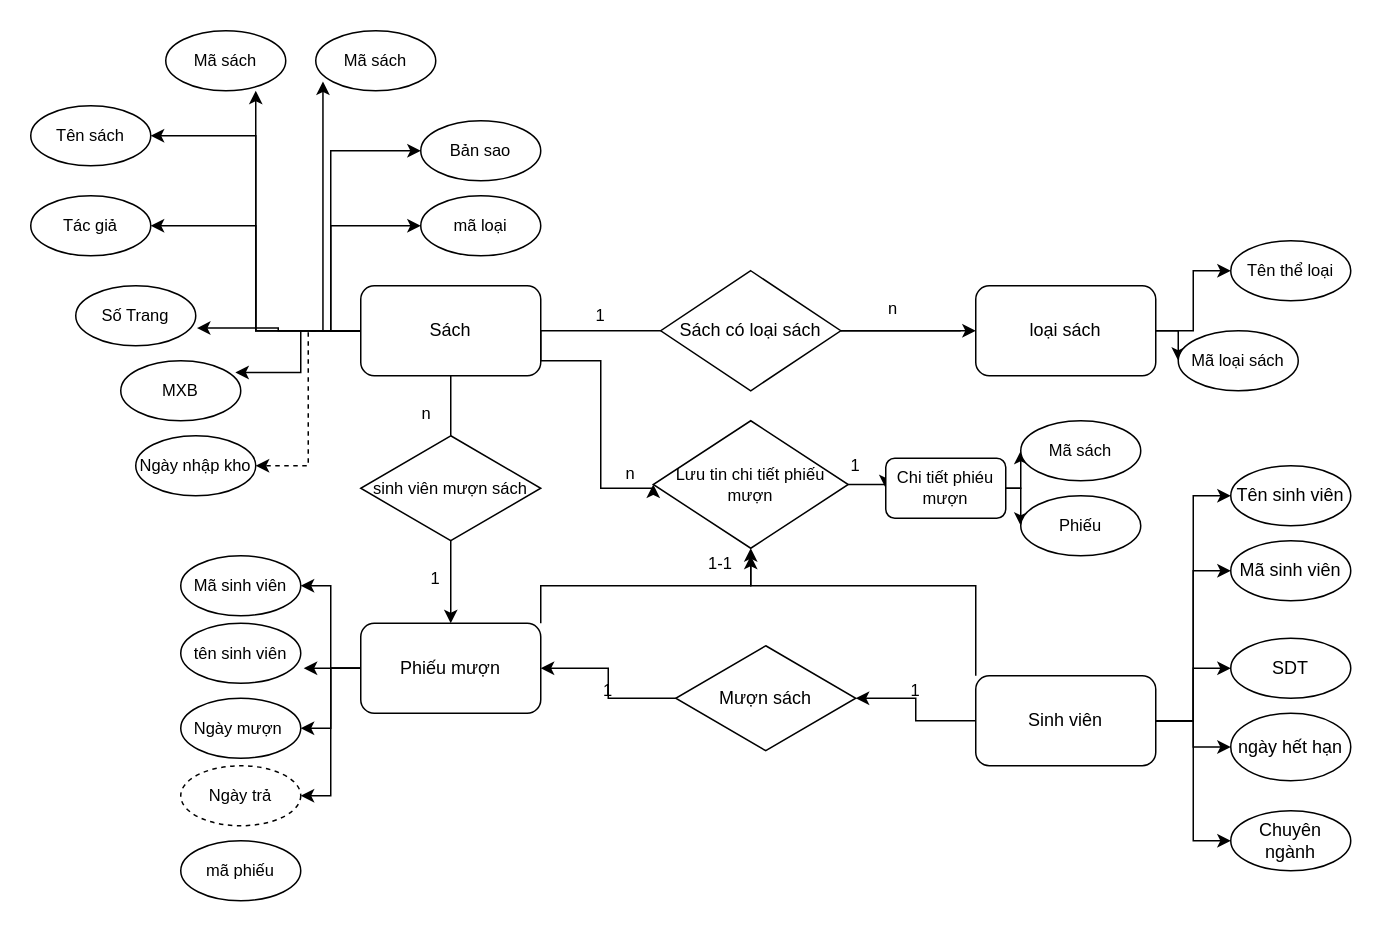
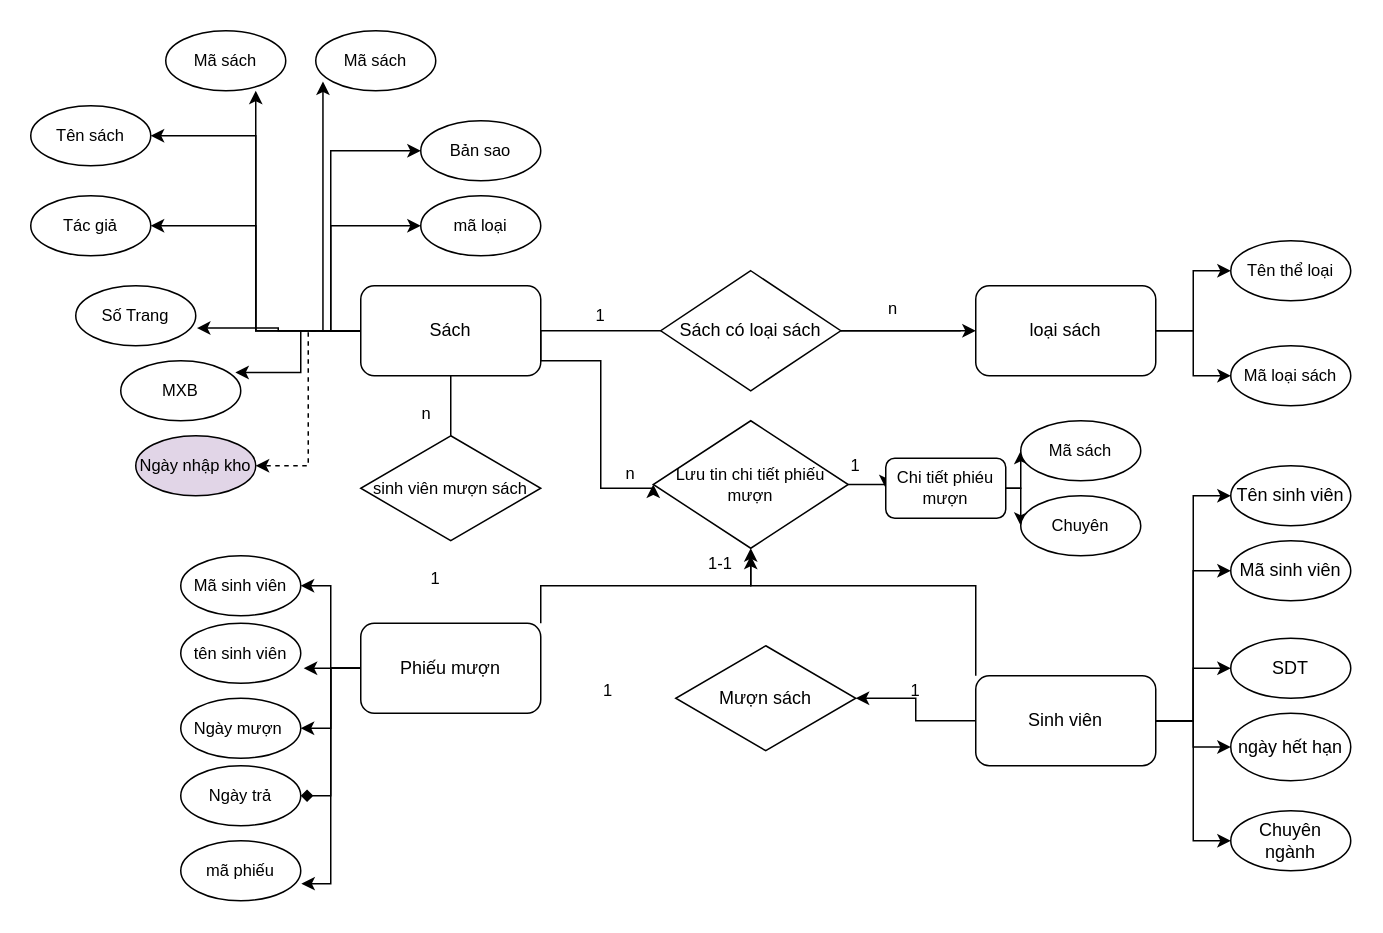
node "Mã loại sách": moved (1238, 361) -> (1291, 376)
node "Ngày nhập kho": fillcolor #ffffff -> #e1d5e7
node "Phiếu": label "Phiếu" -> "Chuyên"
edge "sinh viên mượn sách" -> "Phiếu mượn": removed
edge "Mượn sách" -> "Phiếu mượn": removed
node "Ngày trả": style dashed -> solid
edge "Phiếu mượn" -> "Ngày trả": arrowhead classic -> diamond
edge "Phiếu mượn" -> "mã phiếu": added
